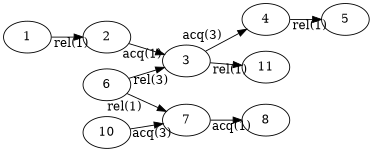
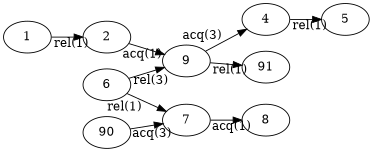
node "3": label "3" -> "9"
node "11": label "11" -> "91"
node "10": label "10" -> "90"
